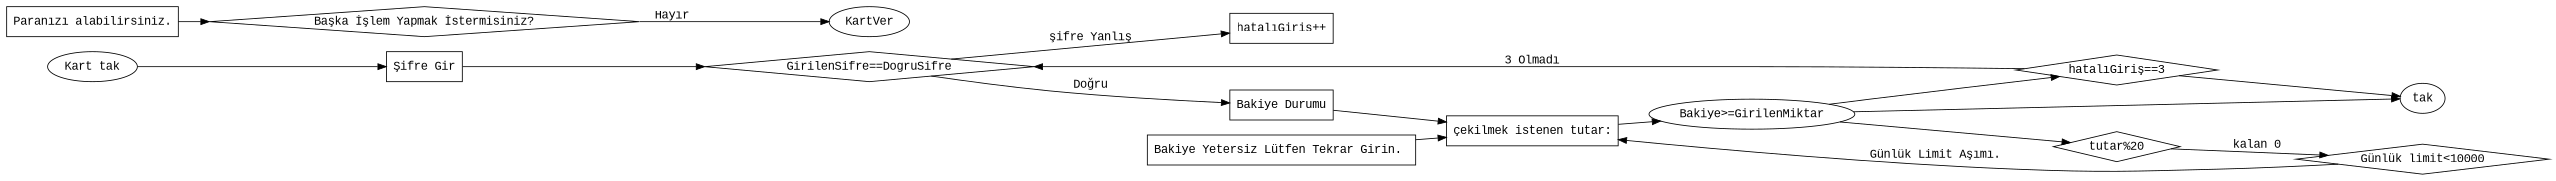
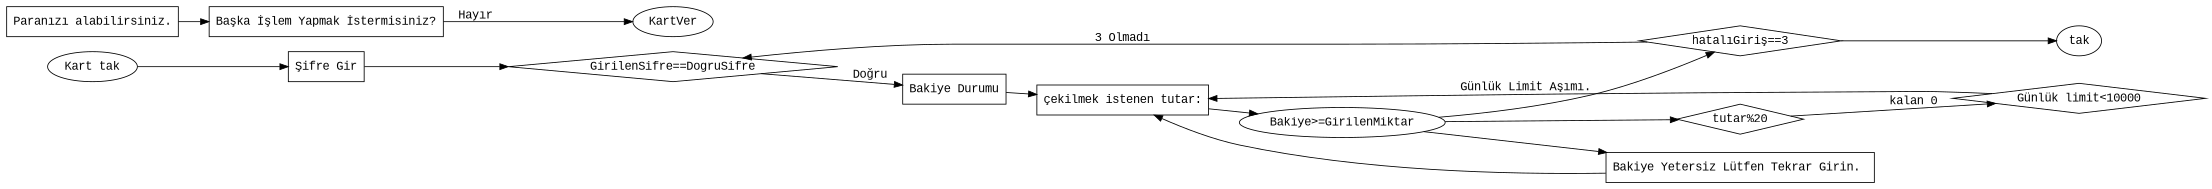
node "Başka İşlem Yapmak İstermisiniz?": shape diamond -> box
node "hatalıGiris++": removed
edge "Bakiye>=GirilenMiktar" -> "tak": now "Bakiye>=GirilenMiktar" -> "Bakiye Yetersiz Lütfen Tekrar Girin."
